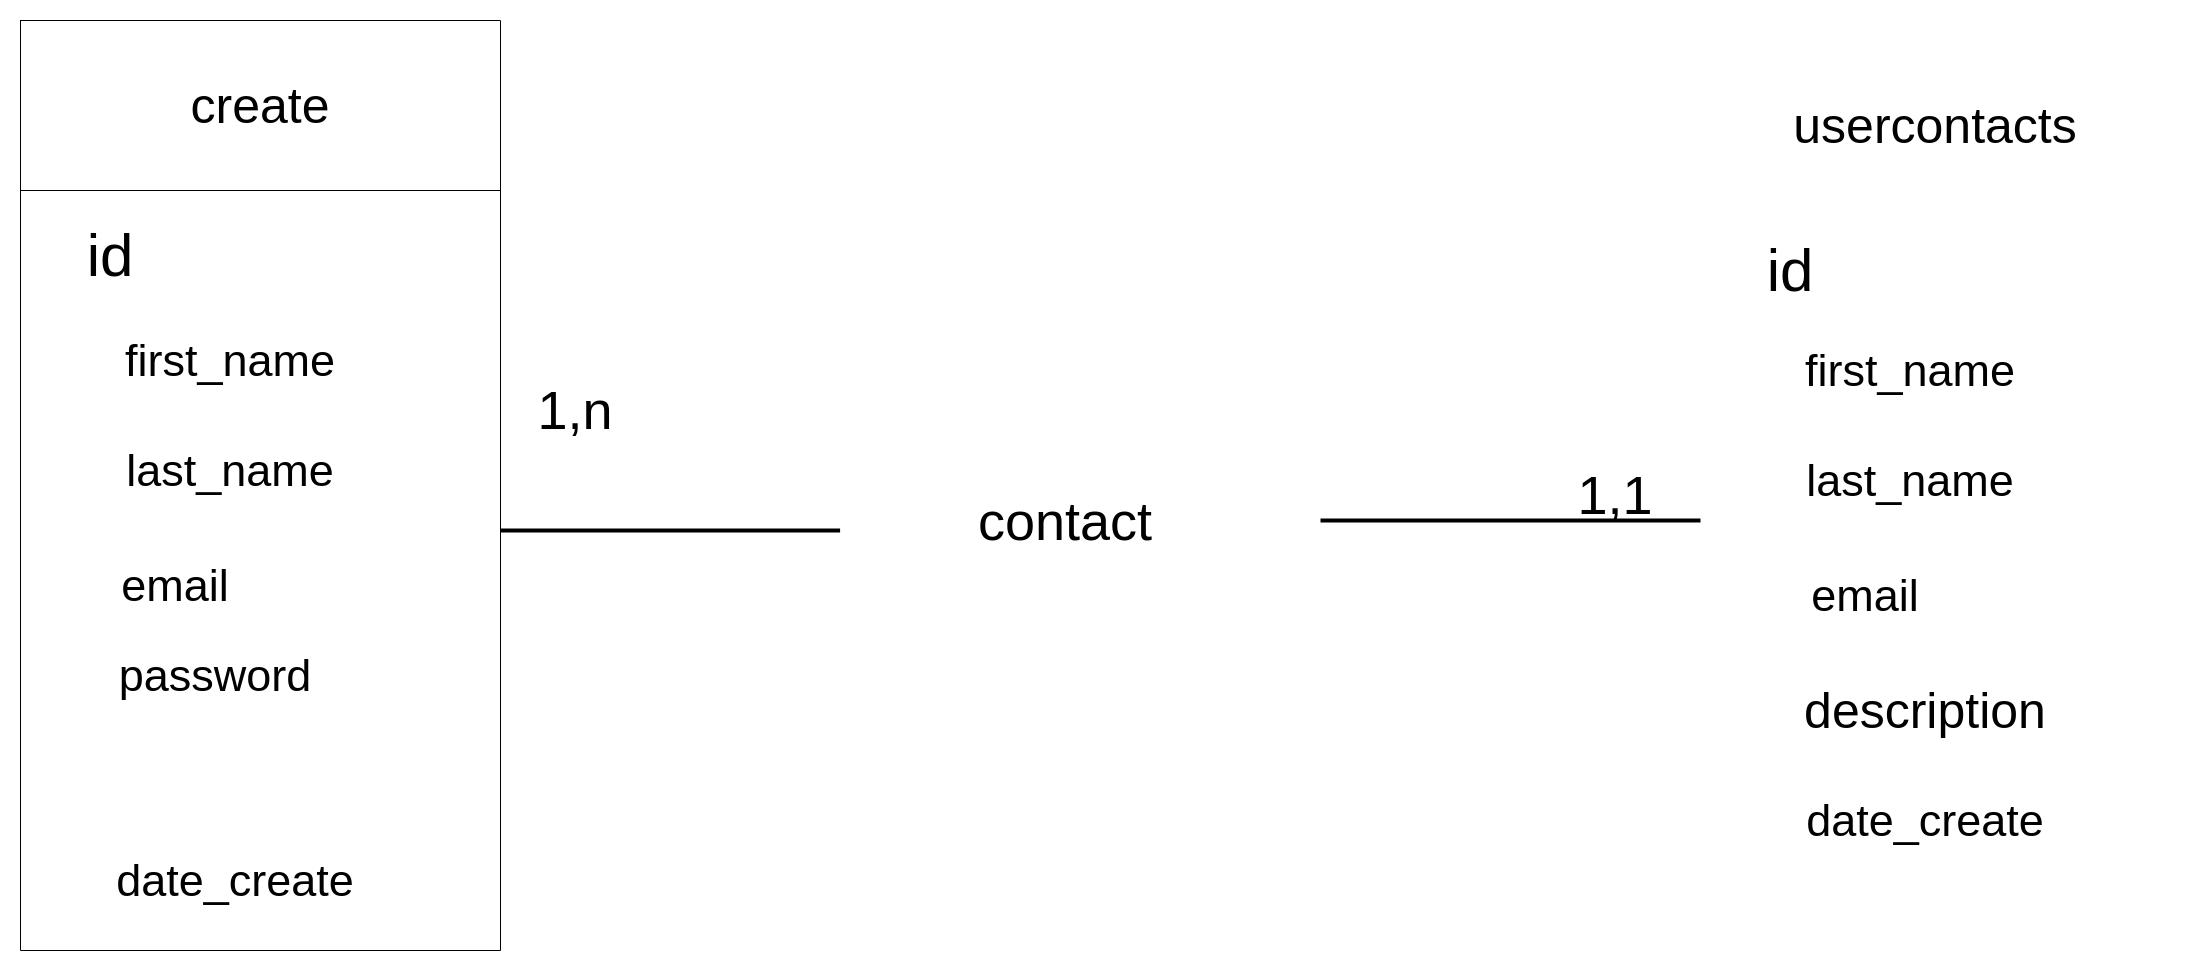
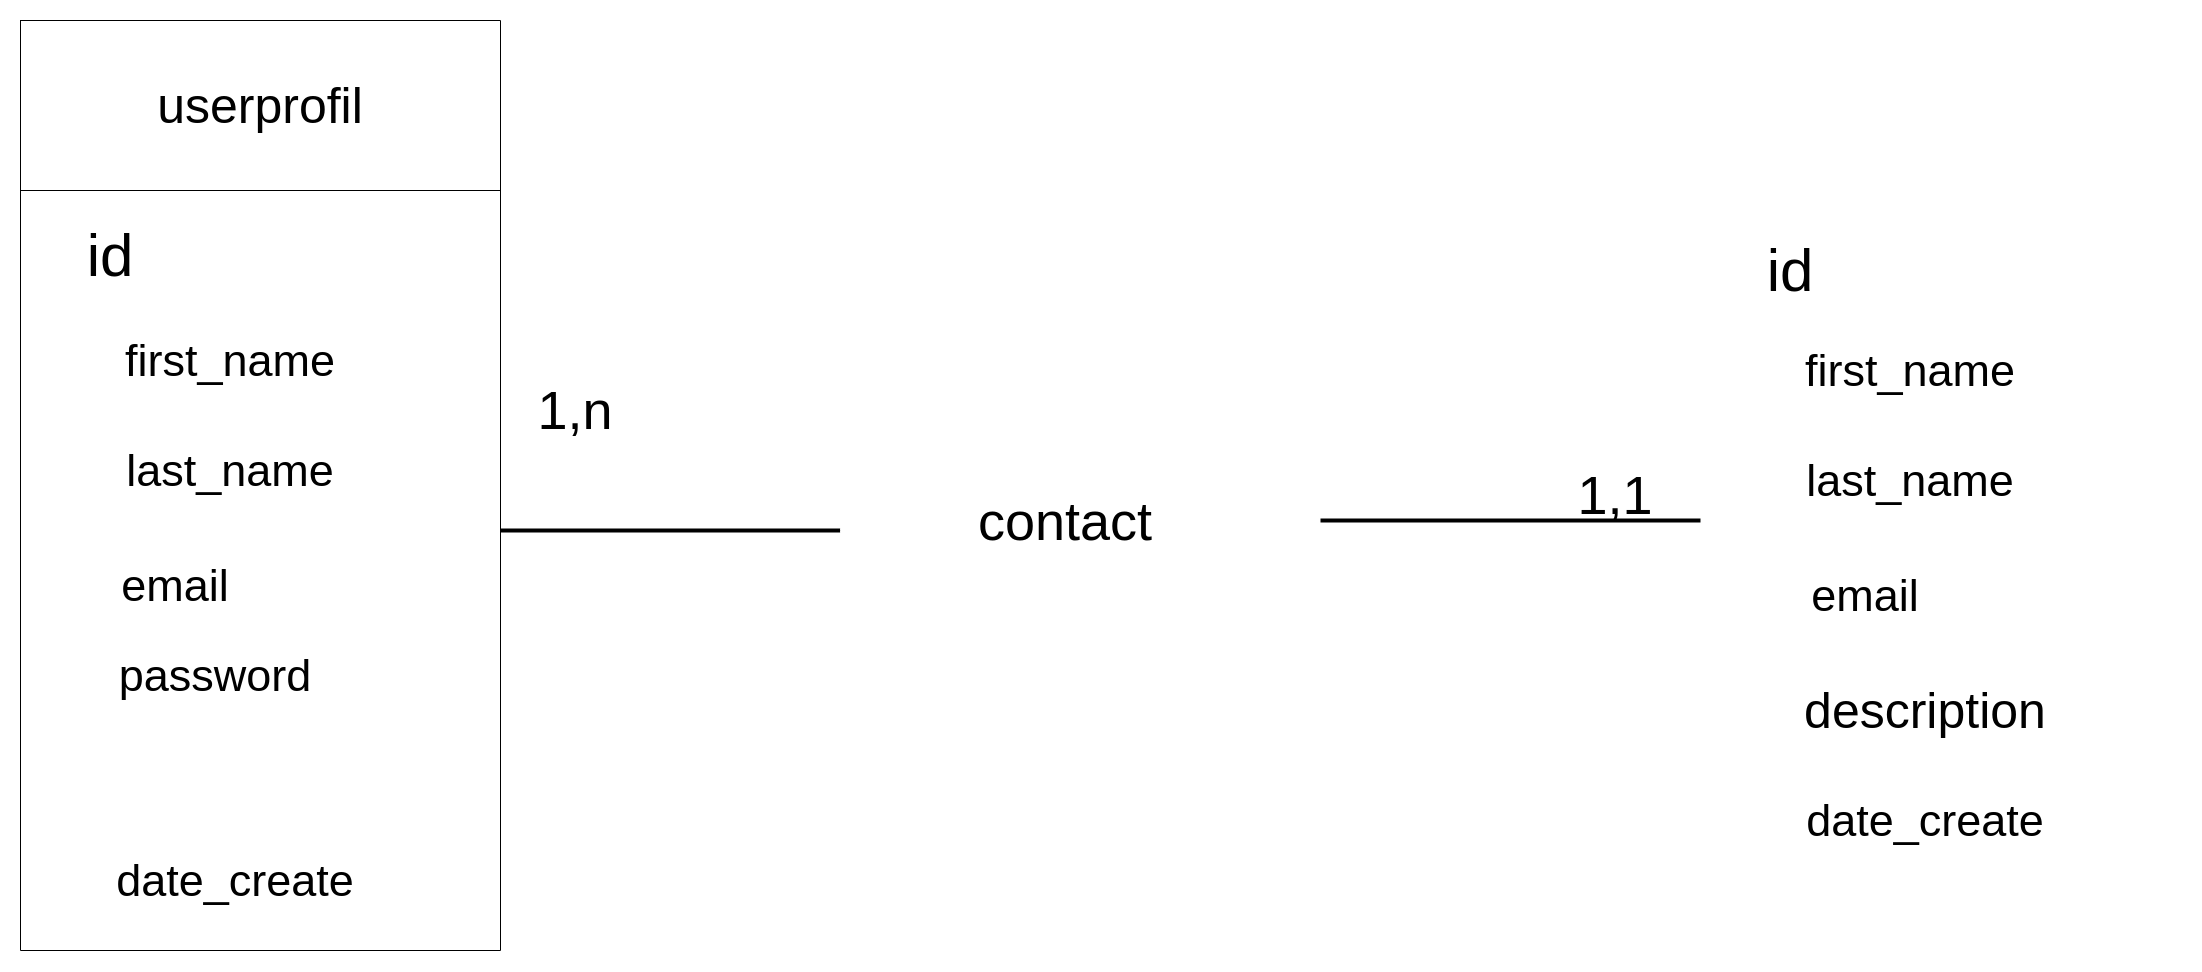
node "create": label "create" -> "userprofil"
node "usercontacts": removed
